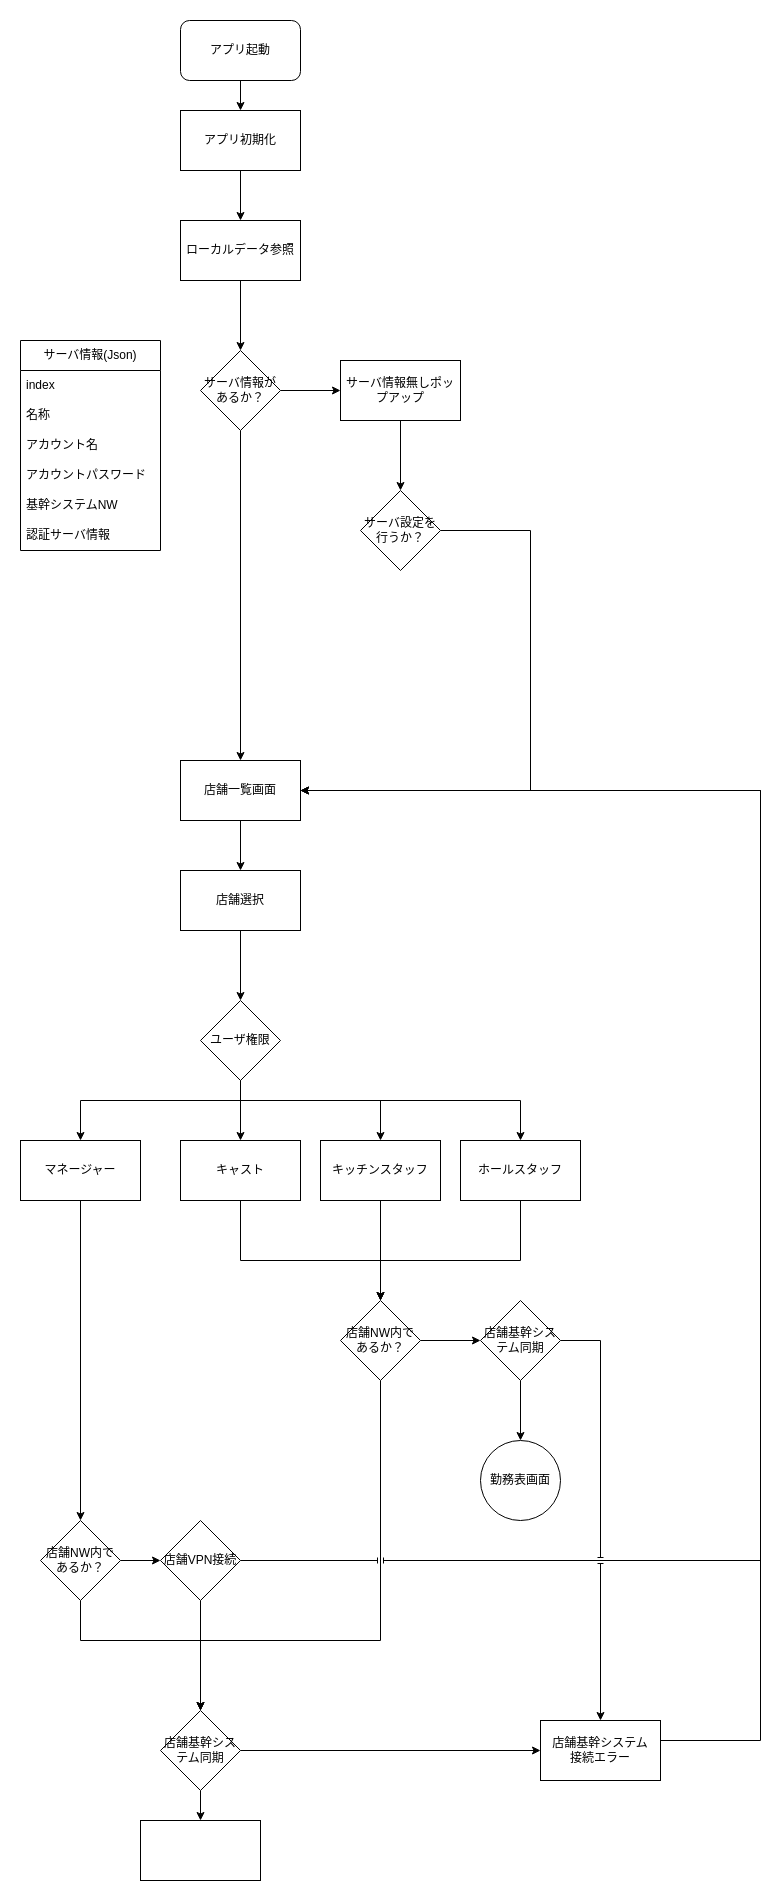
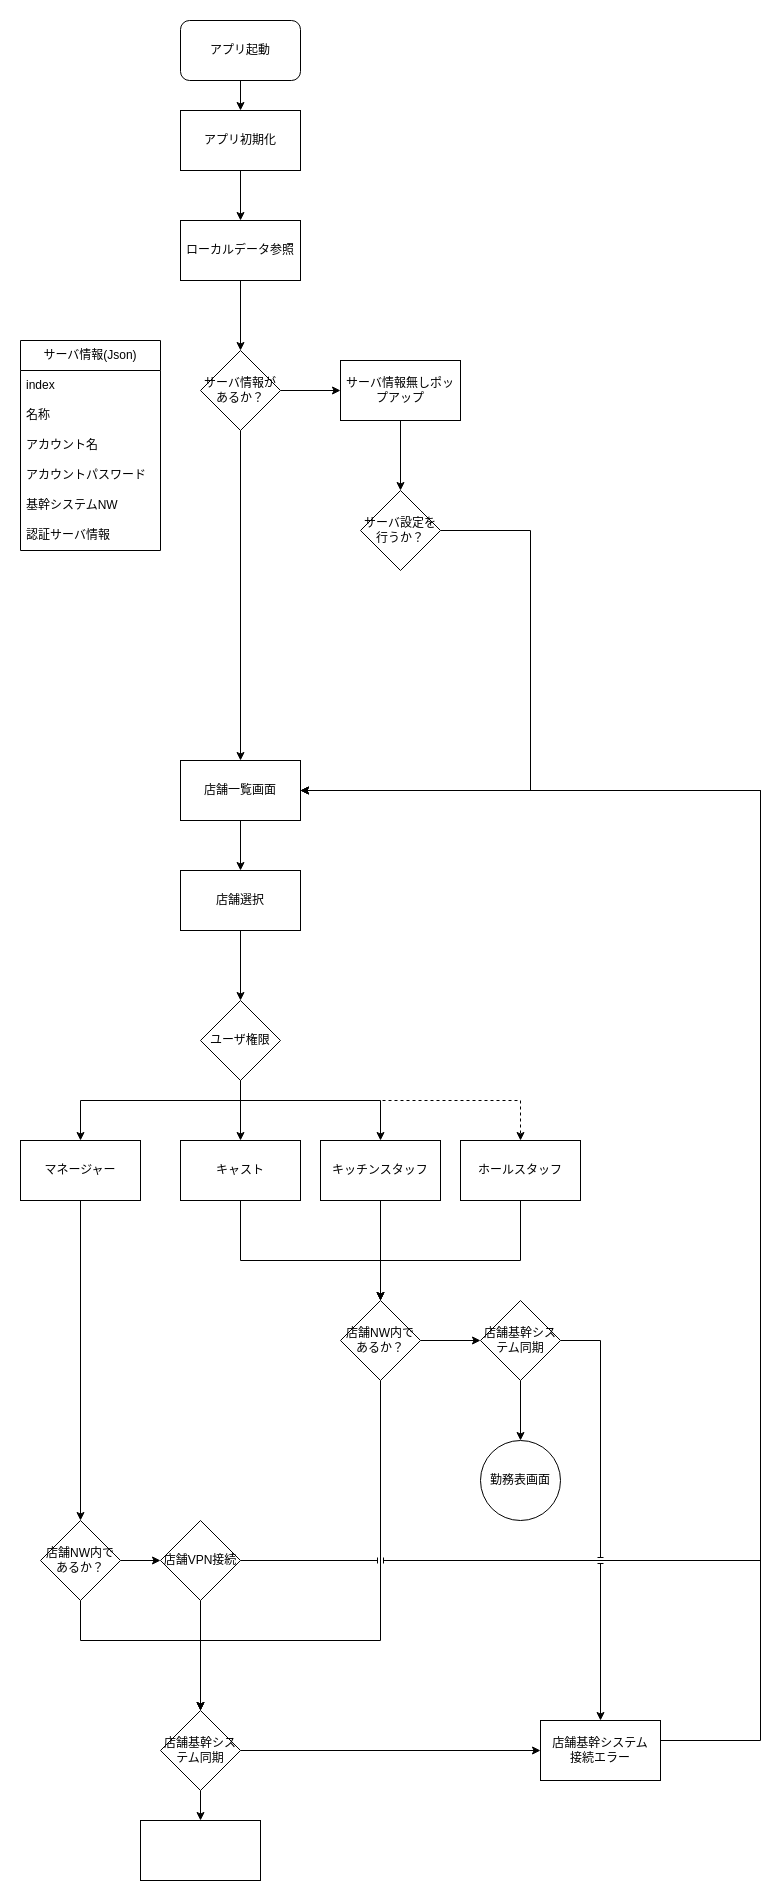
edge "ユーザ権限" -> "ホールスタッフ": style solid -> dashed
